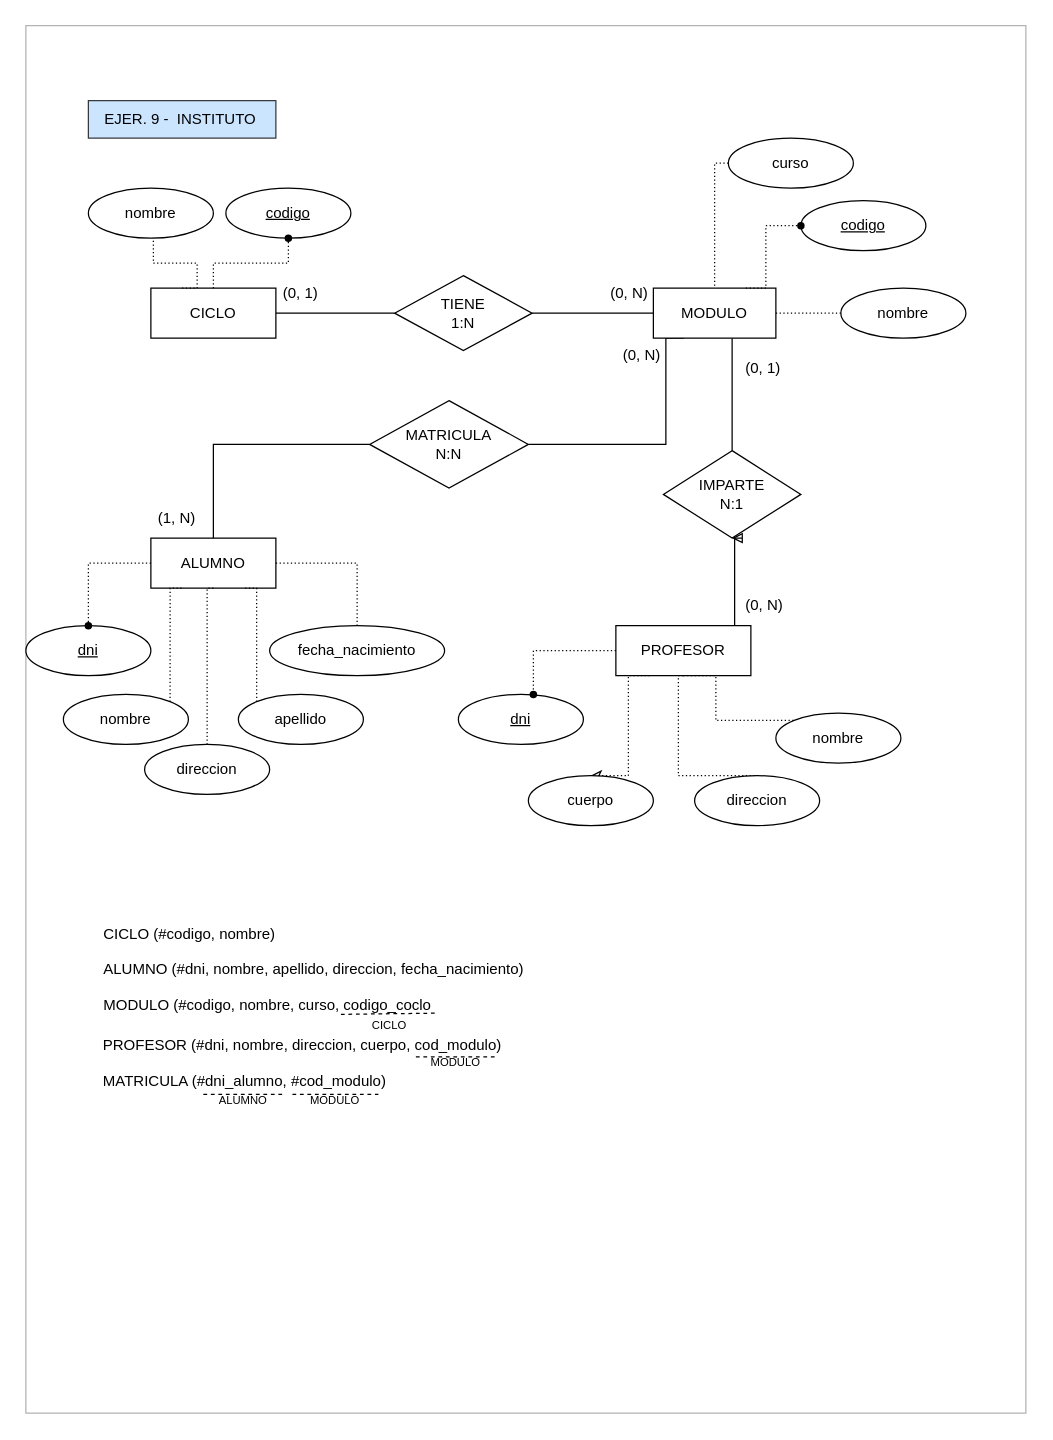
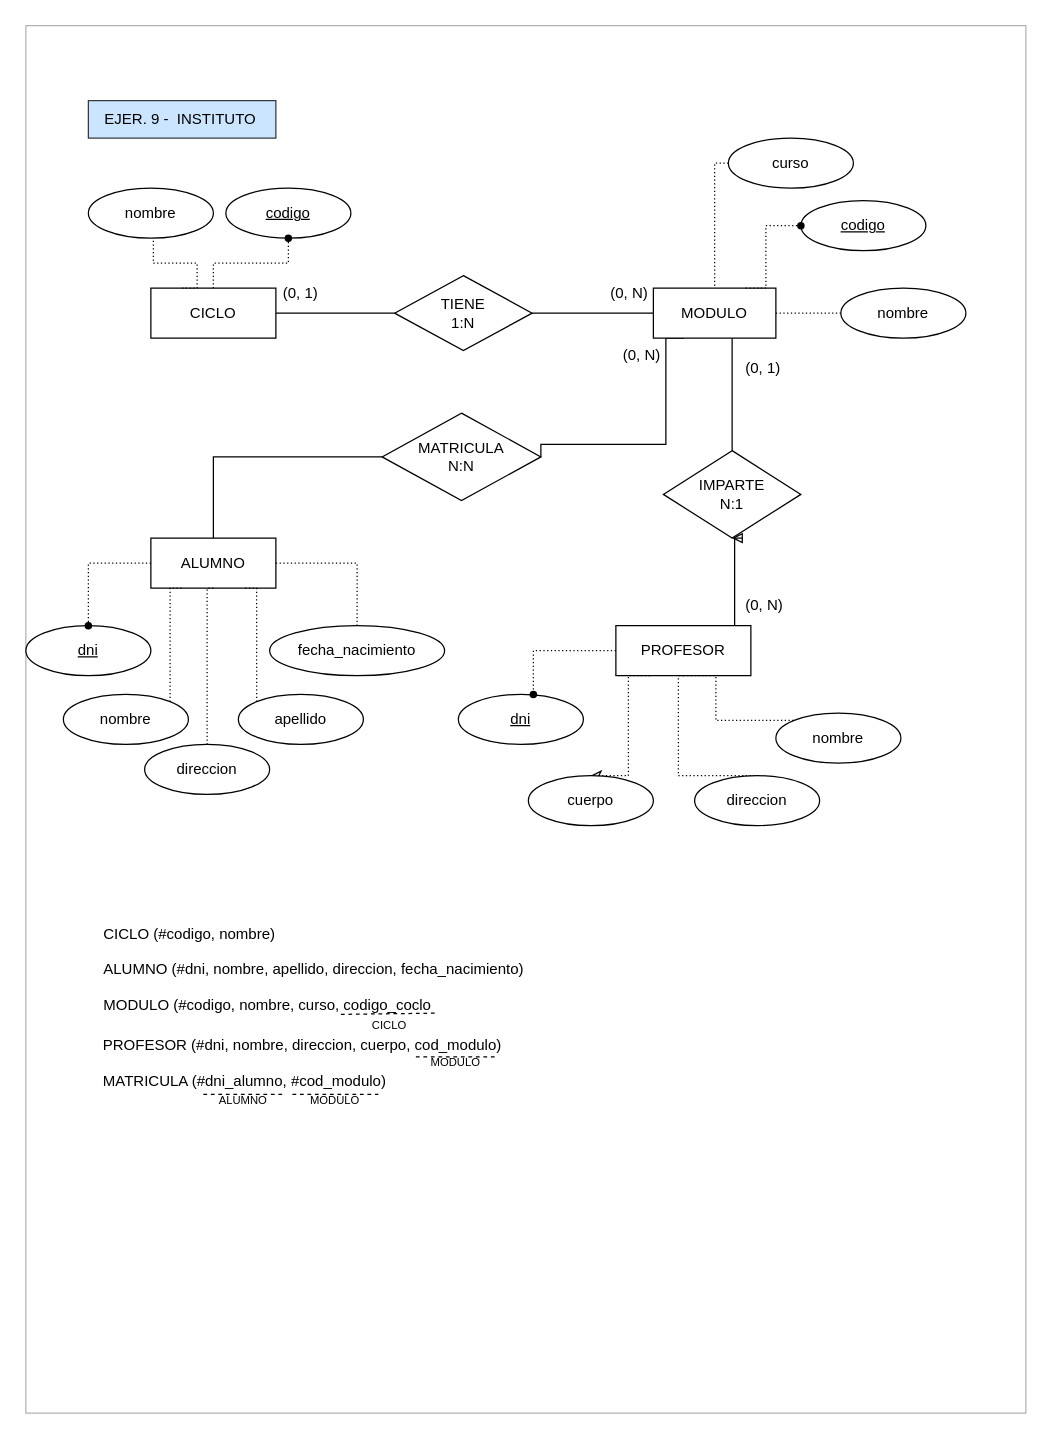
node "MATRICULA N:N": moved (449, 444) -> (461, 457)
node "(1, N)": removed
